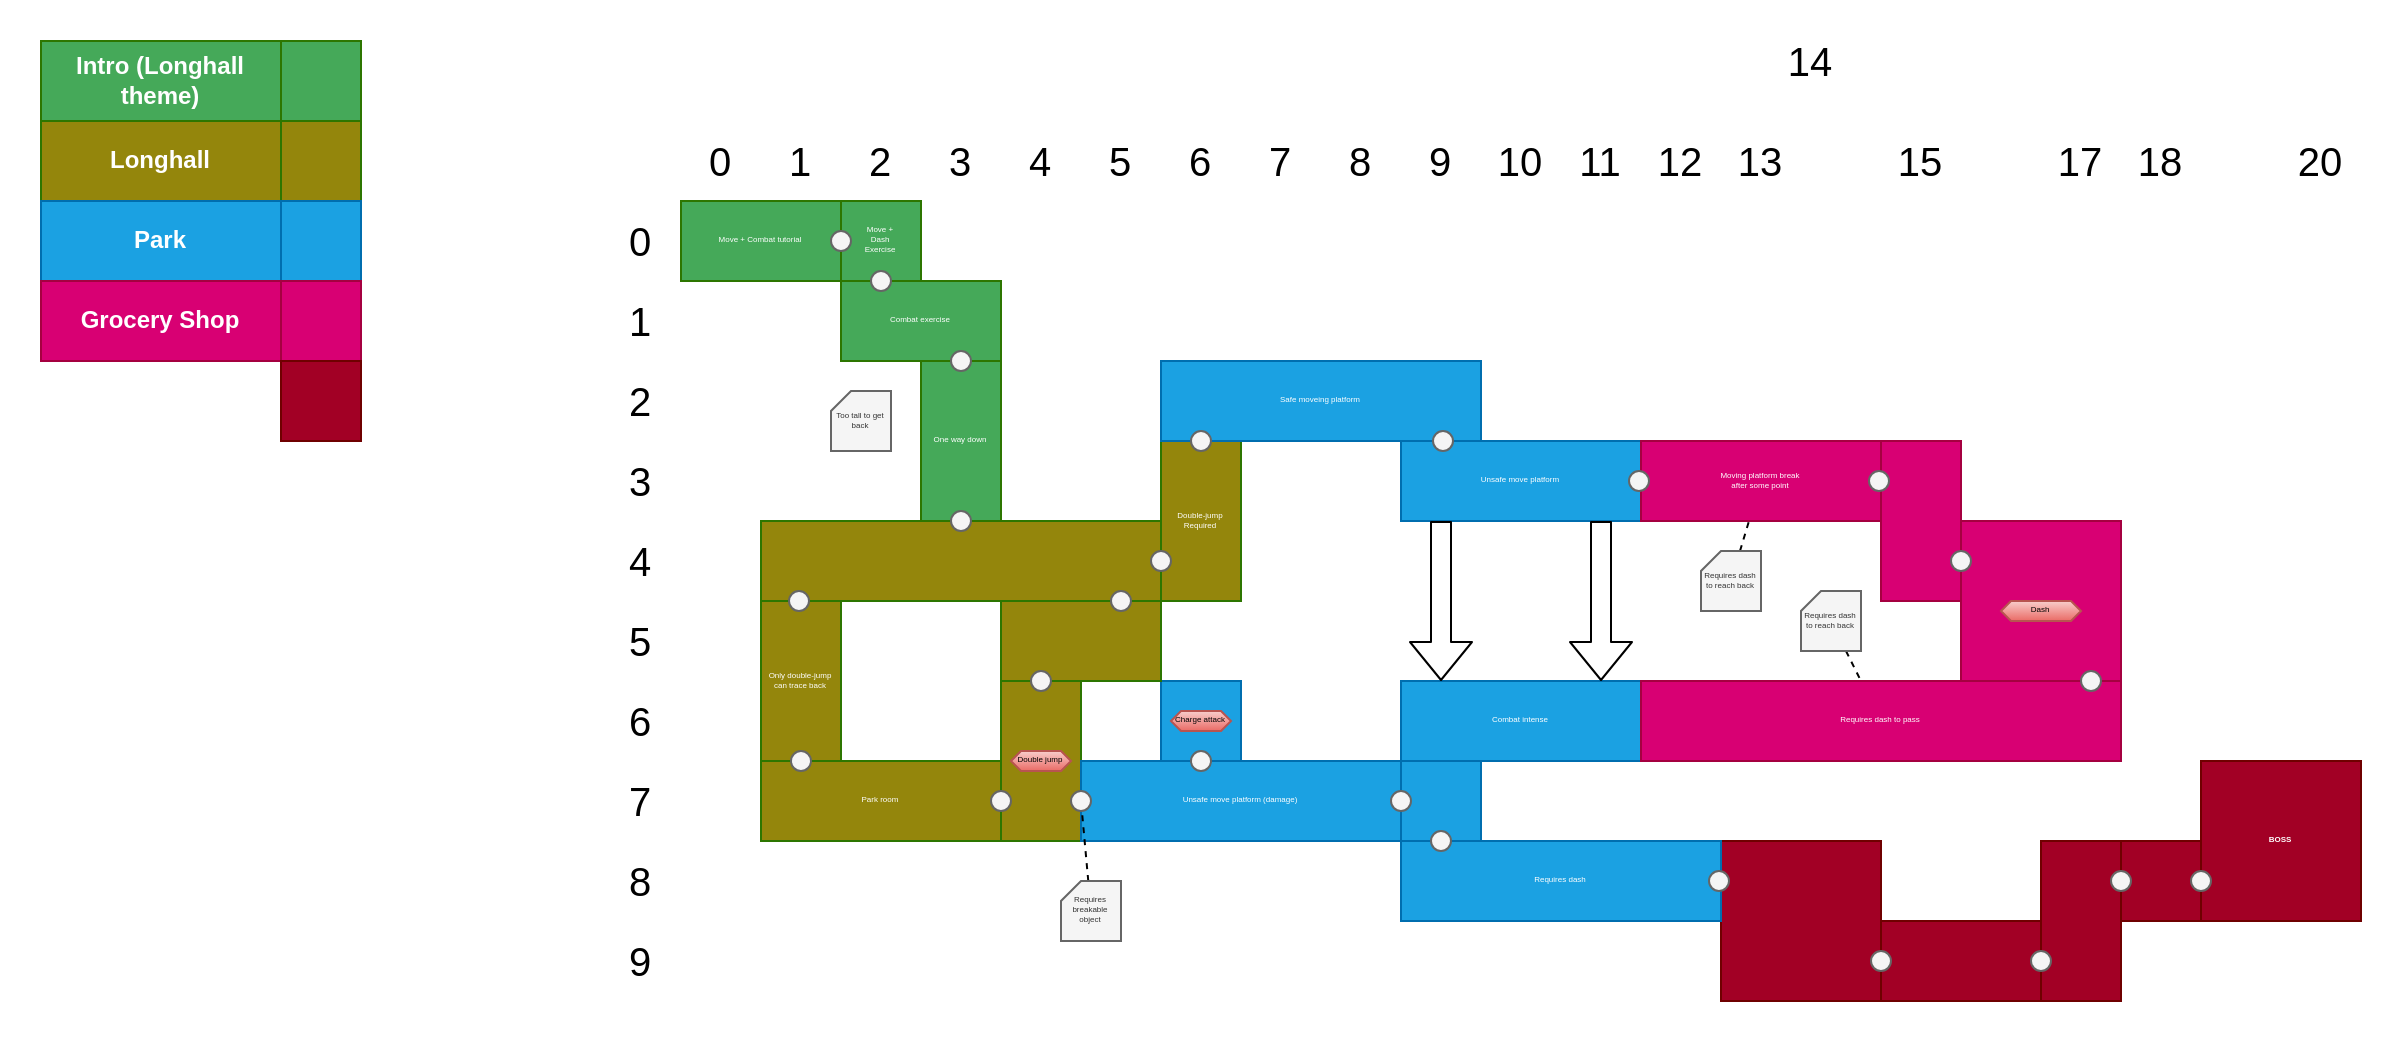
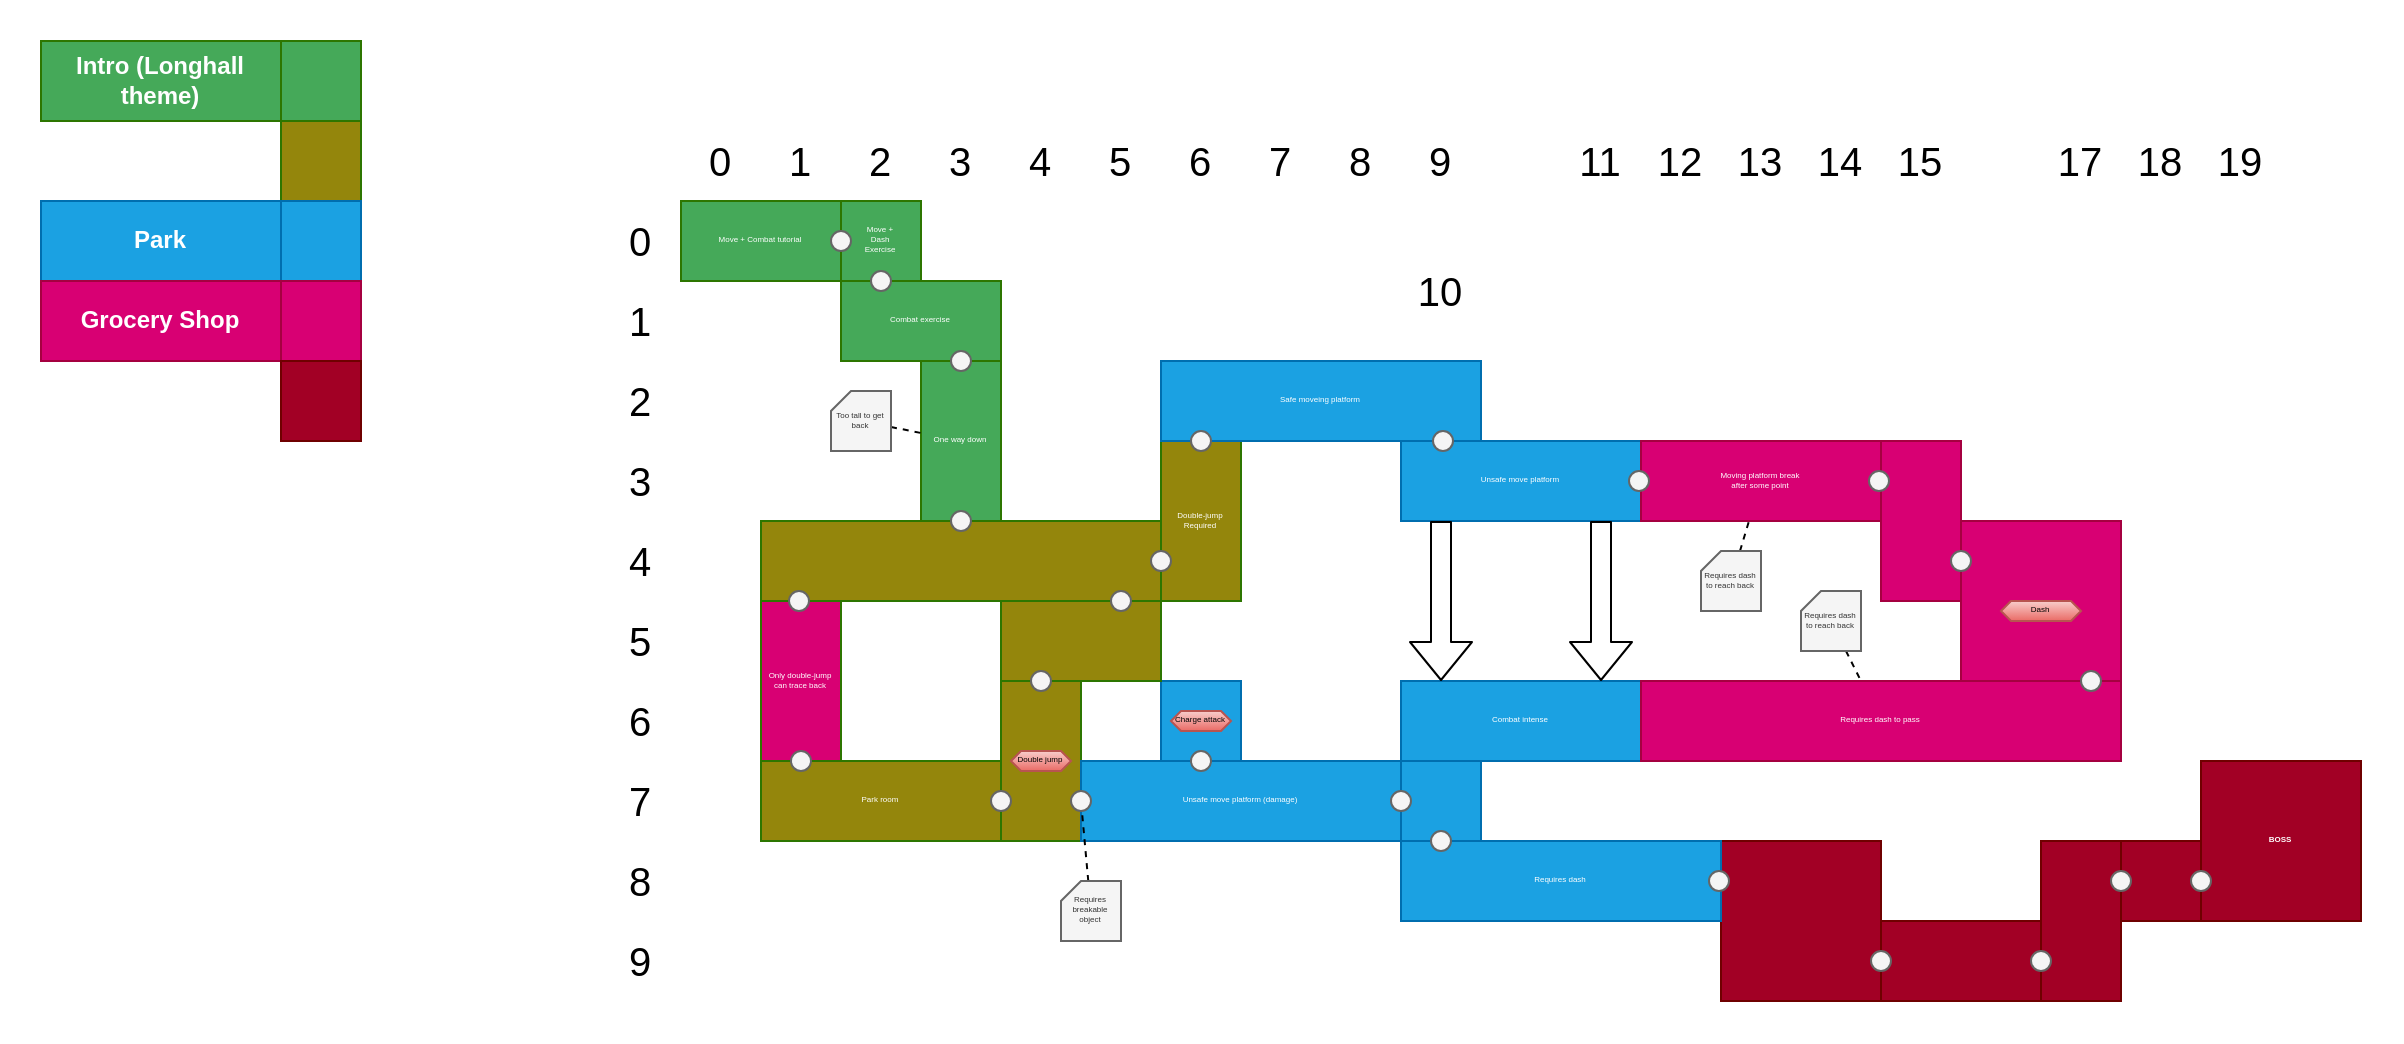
node "14": moved (1811, 61) -> (1841, 161)
node "Longhall": removed
node "10": moved (1521, 161) -> (1441, 291)
node "19": added
node "20": removed
edge "Too tall to get back" -- "One way down": added
node "Only double-jump can trace back": fillcolor #94860c -> #d80073
